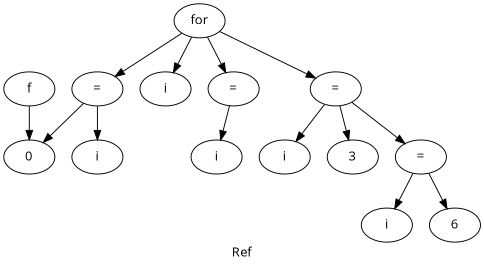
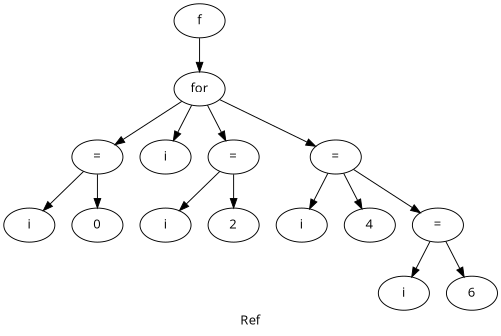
edge "f" -> "0": now "f" -> "for"
node "3": label "3" -> "4"
node "2": added
